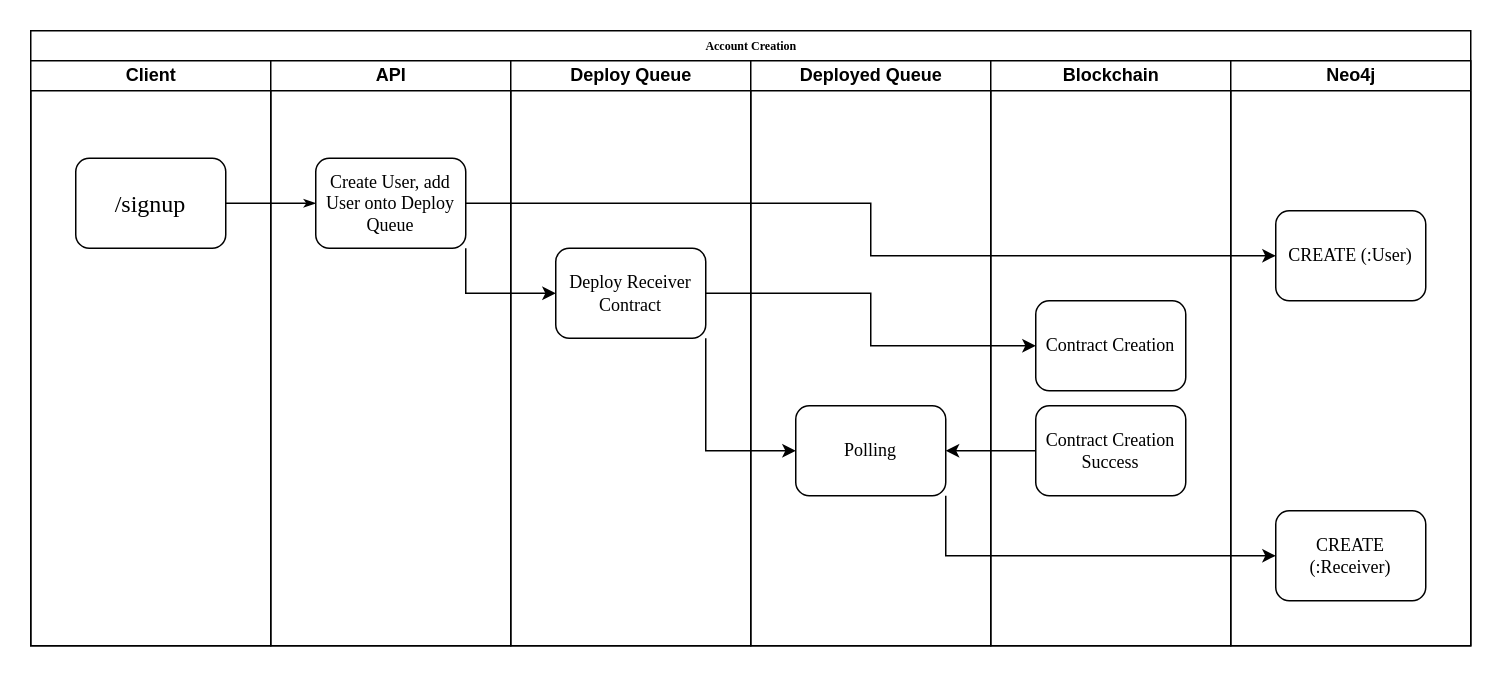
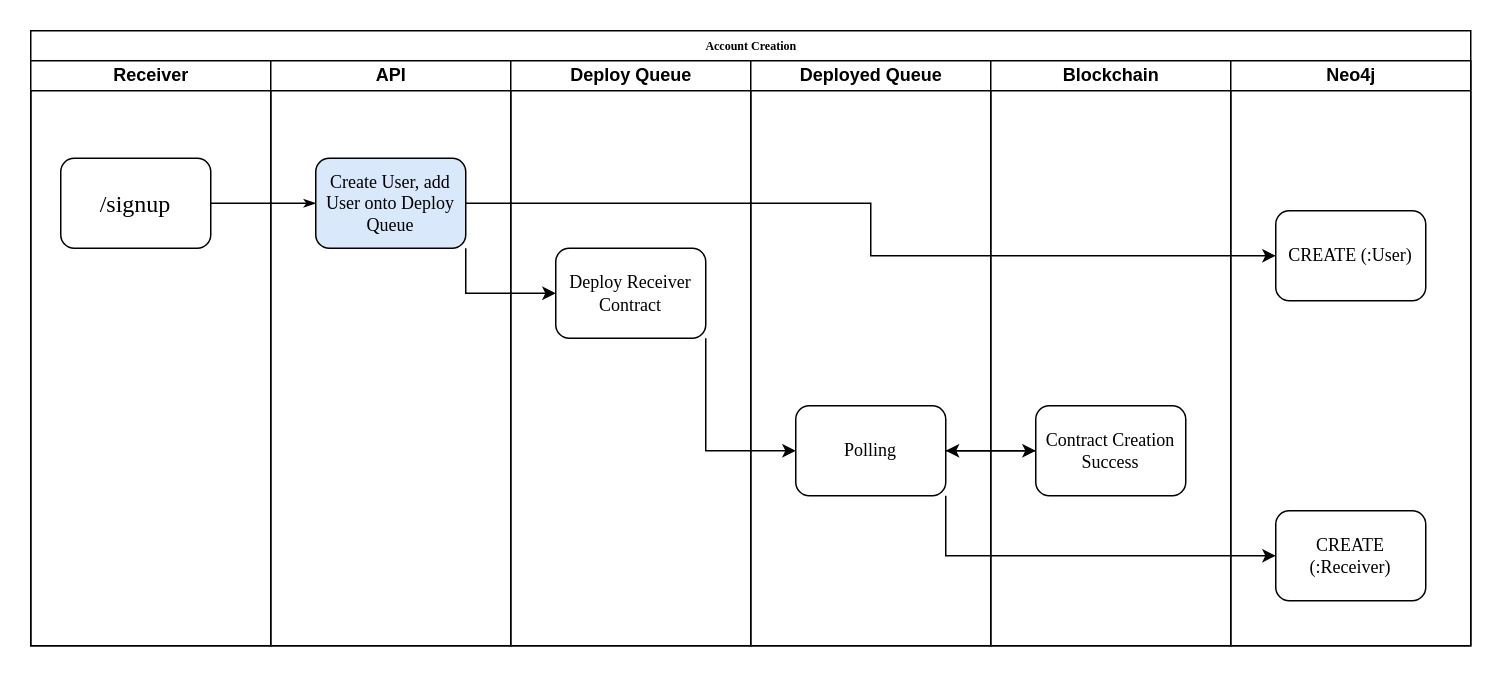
node "Client": label "Client" -> "Receiver"
node "/signup": moved (151, 203) -> (136, 203)
node "Create User, add User onto Deploy Queue": fillcolor #ffffff -> #dae8fc
edge "Deploy Receiver Contract" -> "Contract Creation": removed
node "Contract Creation": removed
edge "Polling" -> "Contract Creation Success": added
